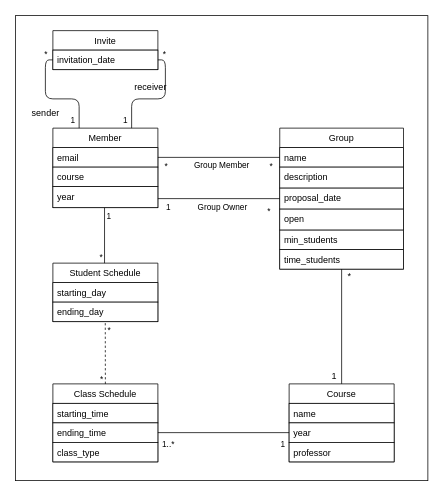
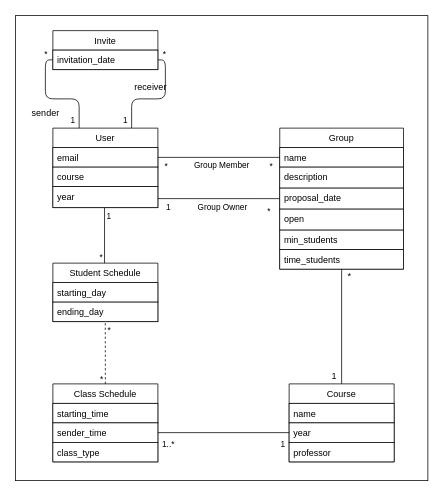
node "Member": label "Member" -> "User"
node "ending_time": label "ending_time" -> "sender_time"
